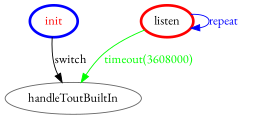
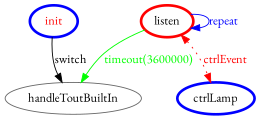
edge "listen" -> "handleToutBuiltIn": label "timeout(3608000)" -> "timeout(3600000)"
node "ctrlLamp": added
